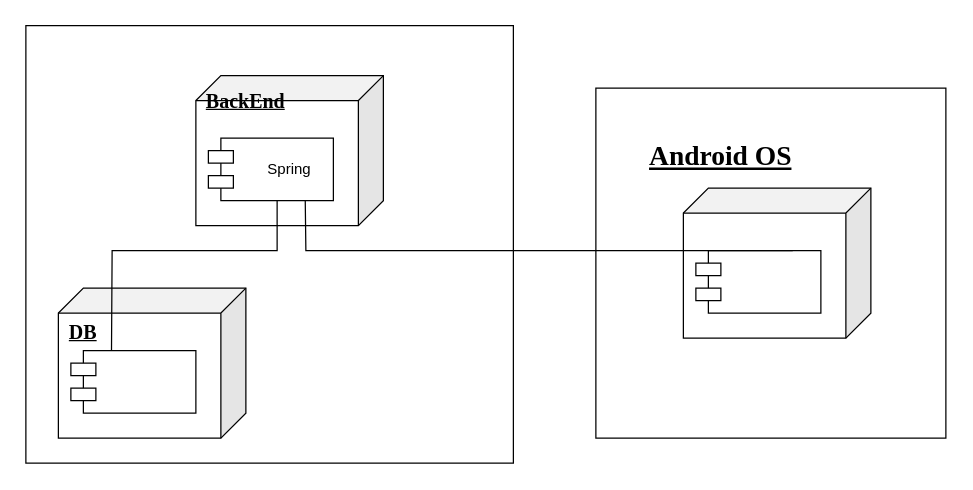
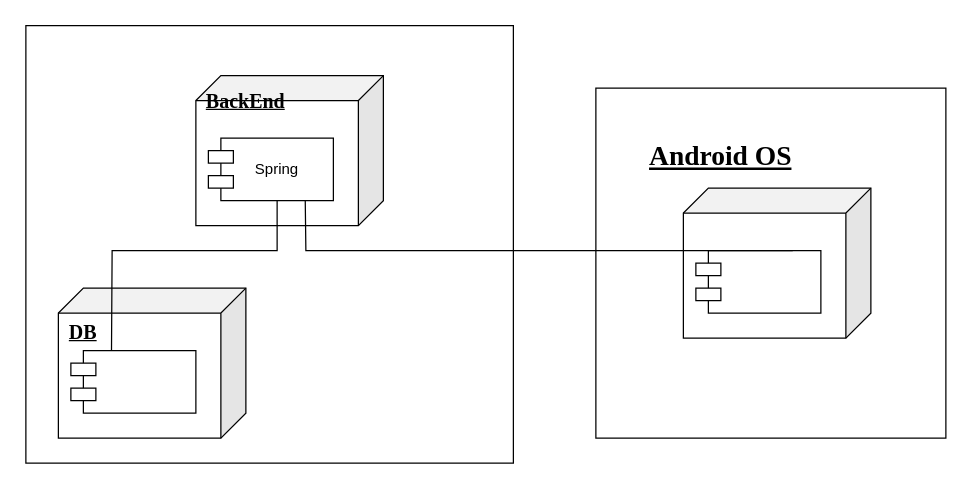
node "Spring": moved (289, 169) -> (277, 169)
